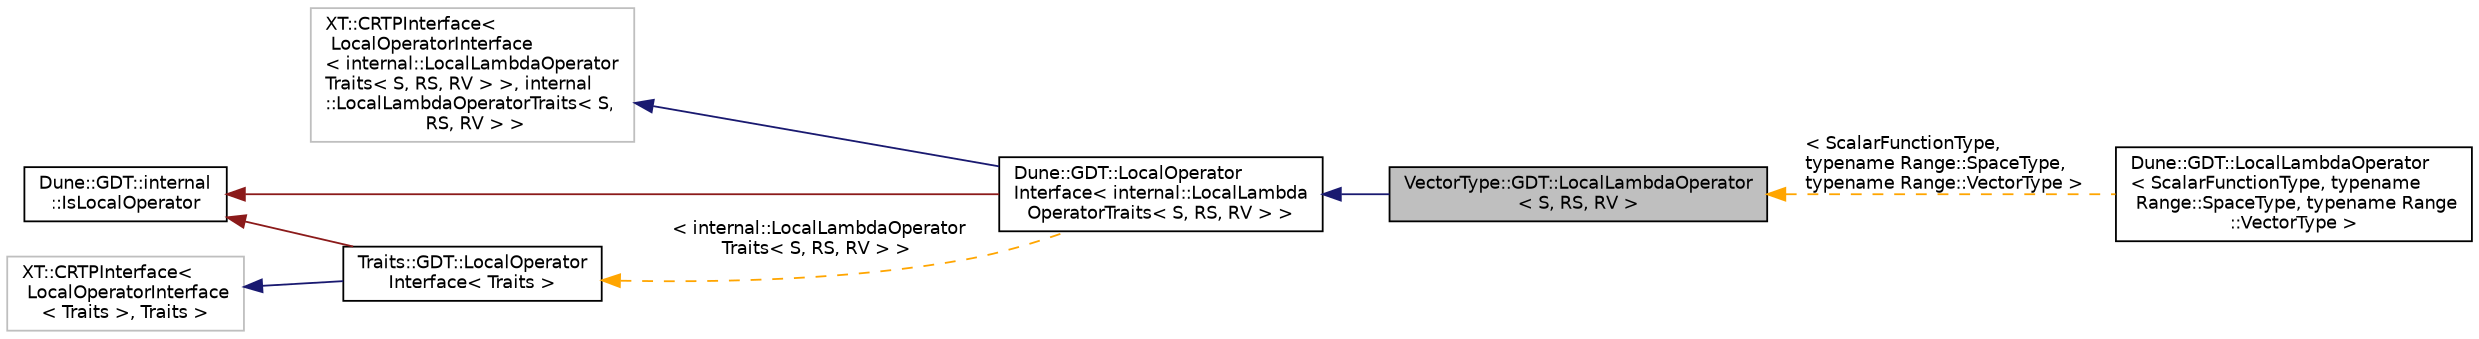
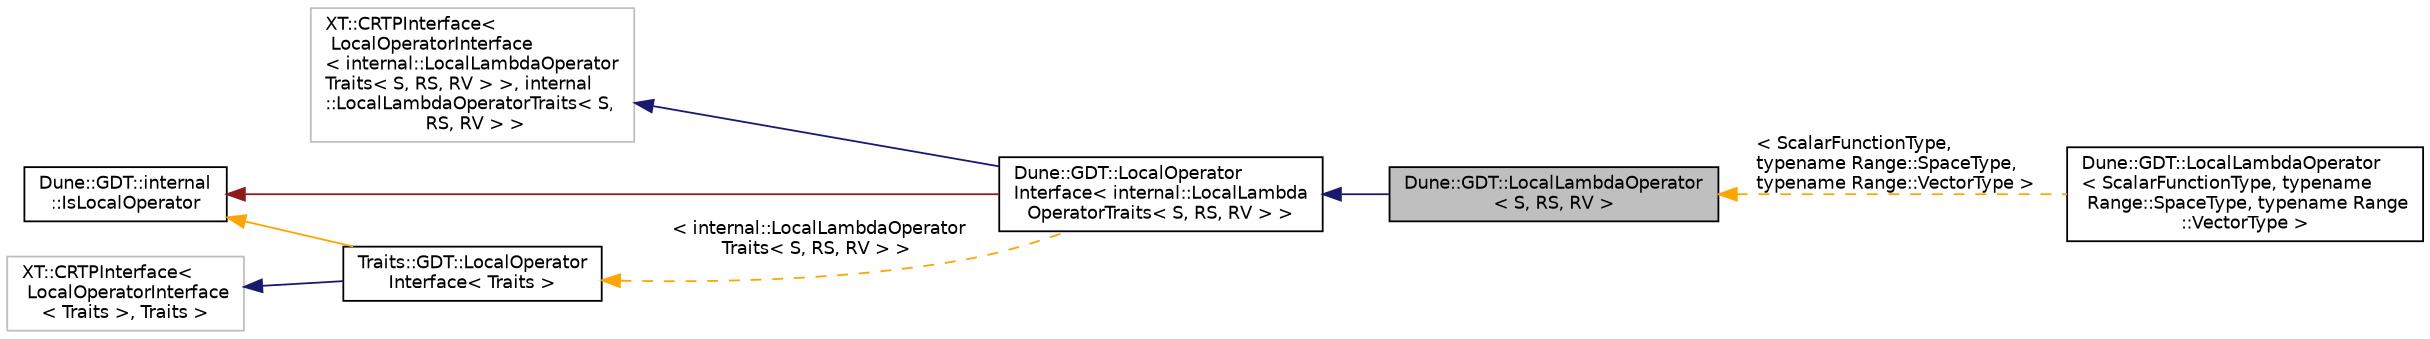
node "VectorType::GDT::LocalLambdaOperator < S, RS, RV >": label "VectorType::GDT::LocalLambdaOperator < S, RS, RV >" -> "Dune::GDT::LocalLambdaOperator < S, RS, RV >"
edge "Traits::GDT::LocalOperator Interface< Traits >" -> "Dune::GDT::internal ::IsLocalOperator": color firebrick4 -> orange
